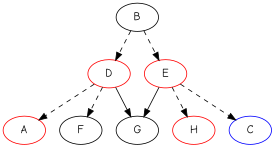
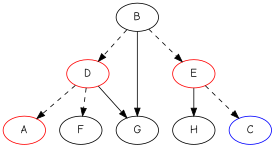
edge "E" -> "G": now "B" -> "G"
edge "E" -> "H": style dashed -> solid
node "H": color red -> black
